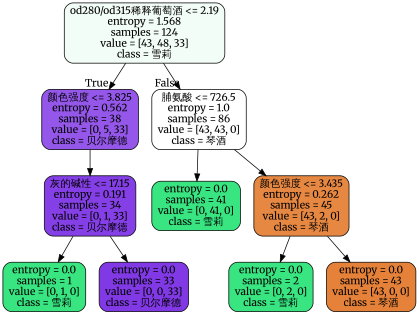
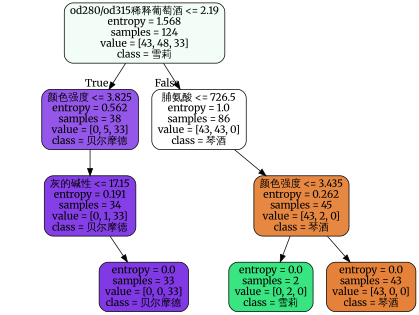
node "entropy = 0.0 samples = 41 value = [0, 41, 0] class = 雪莉": removed
node "entropy = 0.0 samples = 1 value = [0, 1, 0] class = 雪莉": removed
